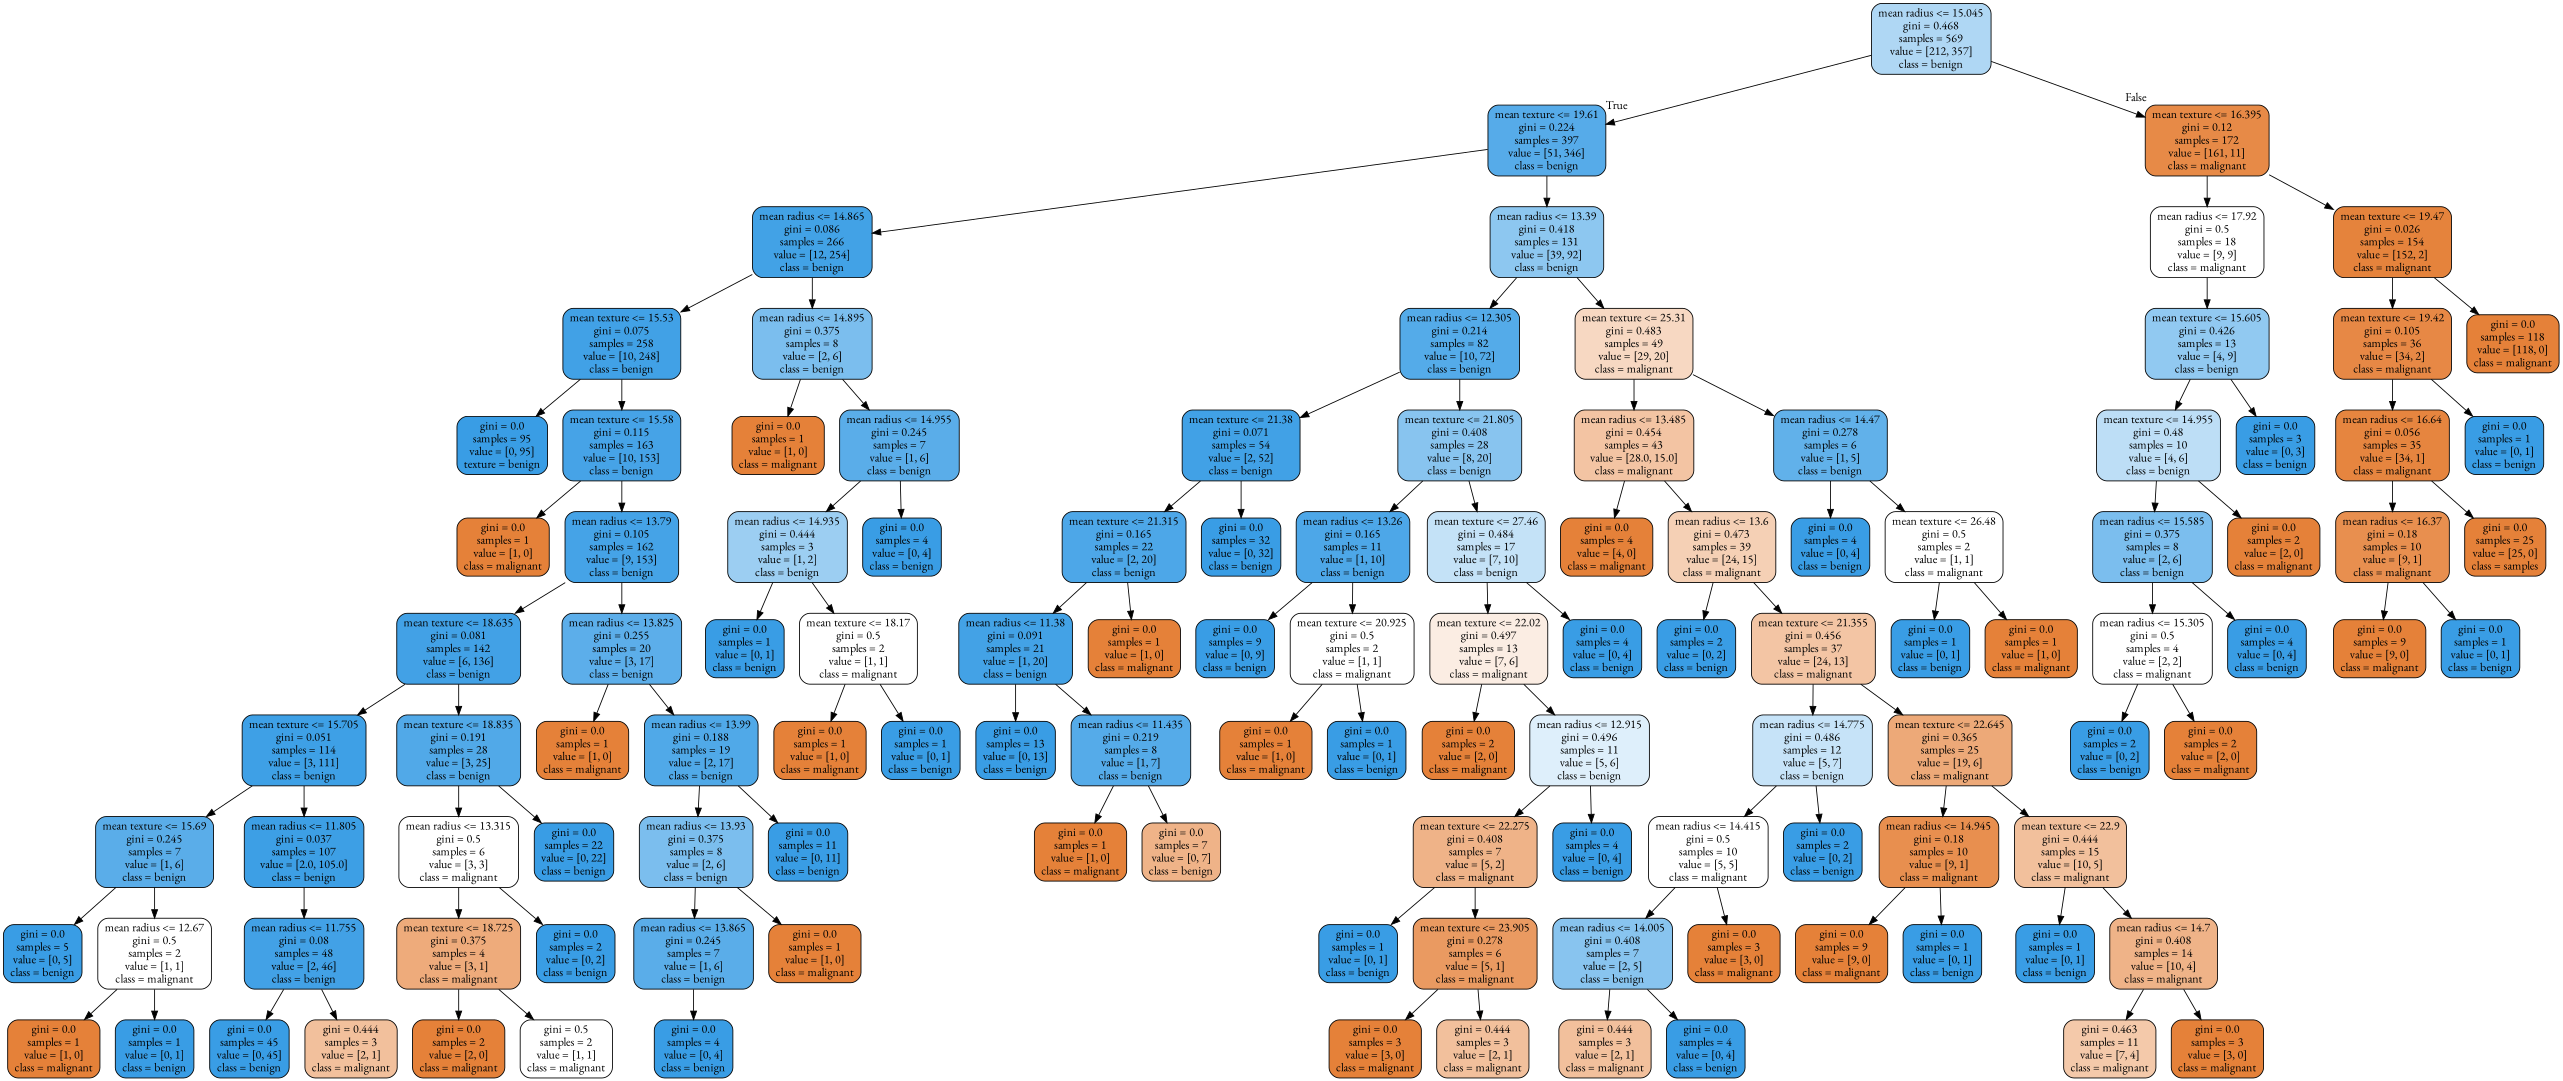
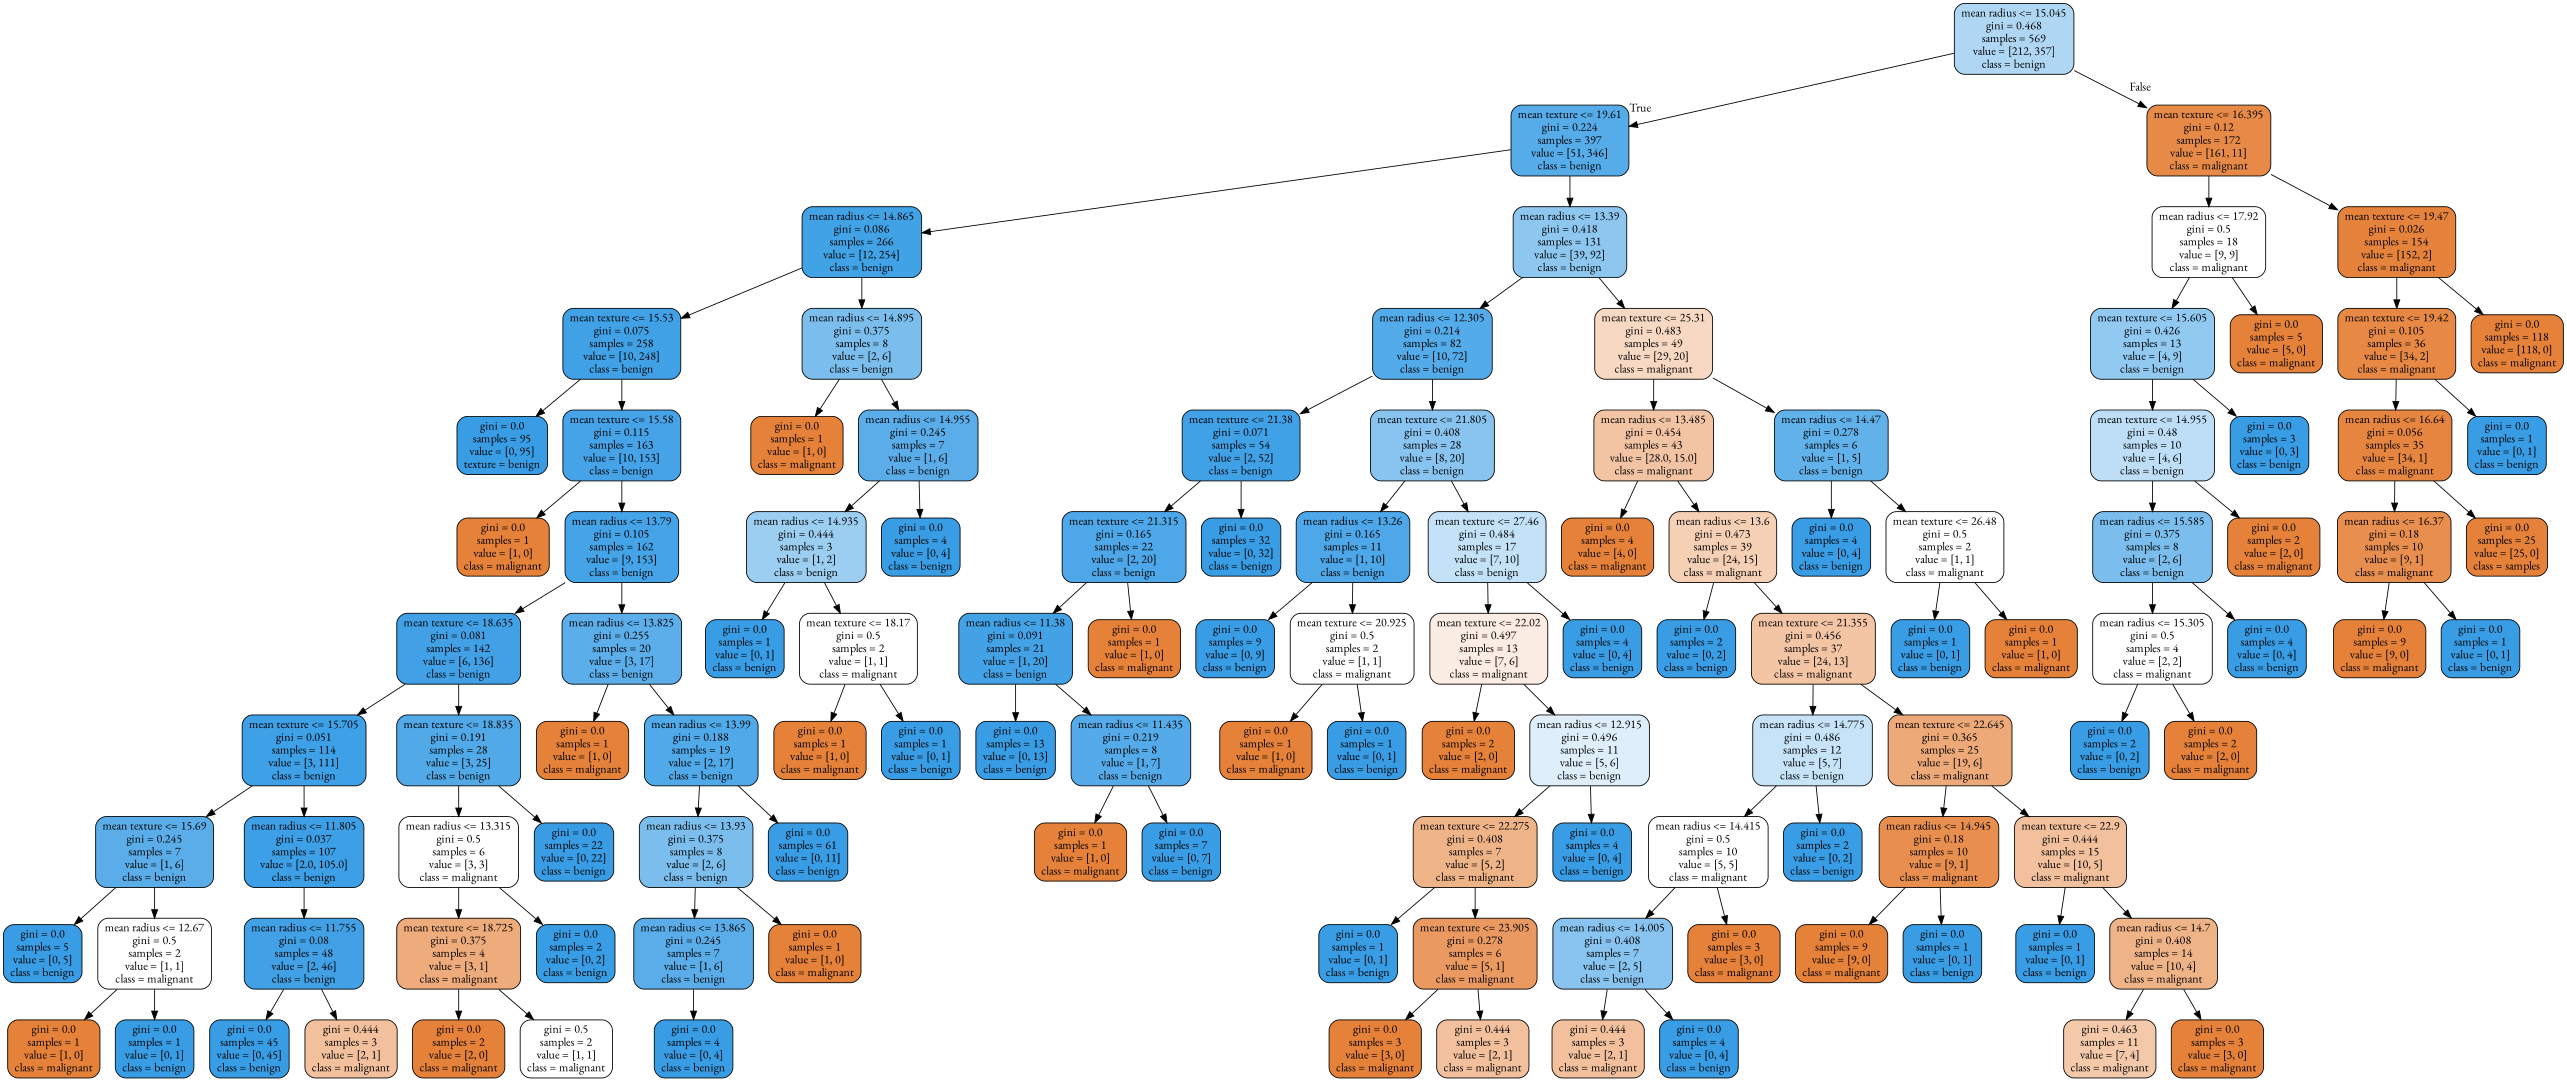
node "gini = 0.0 samples = 5 value = [5, 0] class = malignant": added
node "gini = 0.0 samples = 11 value = [0, 11] class = benign": label "gini = 0.0 samples = 11 value = [0, 11] class = benign" -> "gini = 0.0 samples = 61 value = [0, 11] class = benign"
node "gini = 0.0 samples = 7 value = [0, 7] class = benign": fillcolor #efb388 -> #399de5
